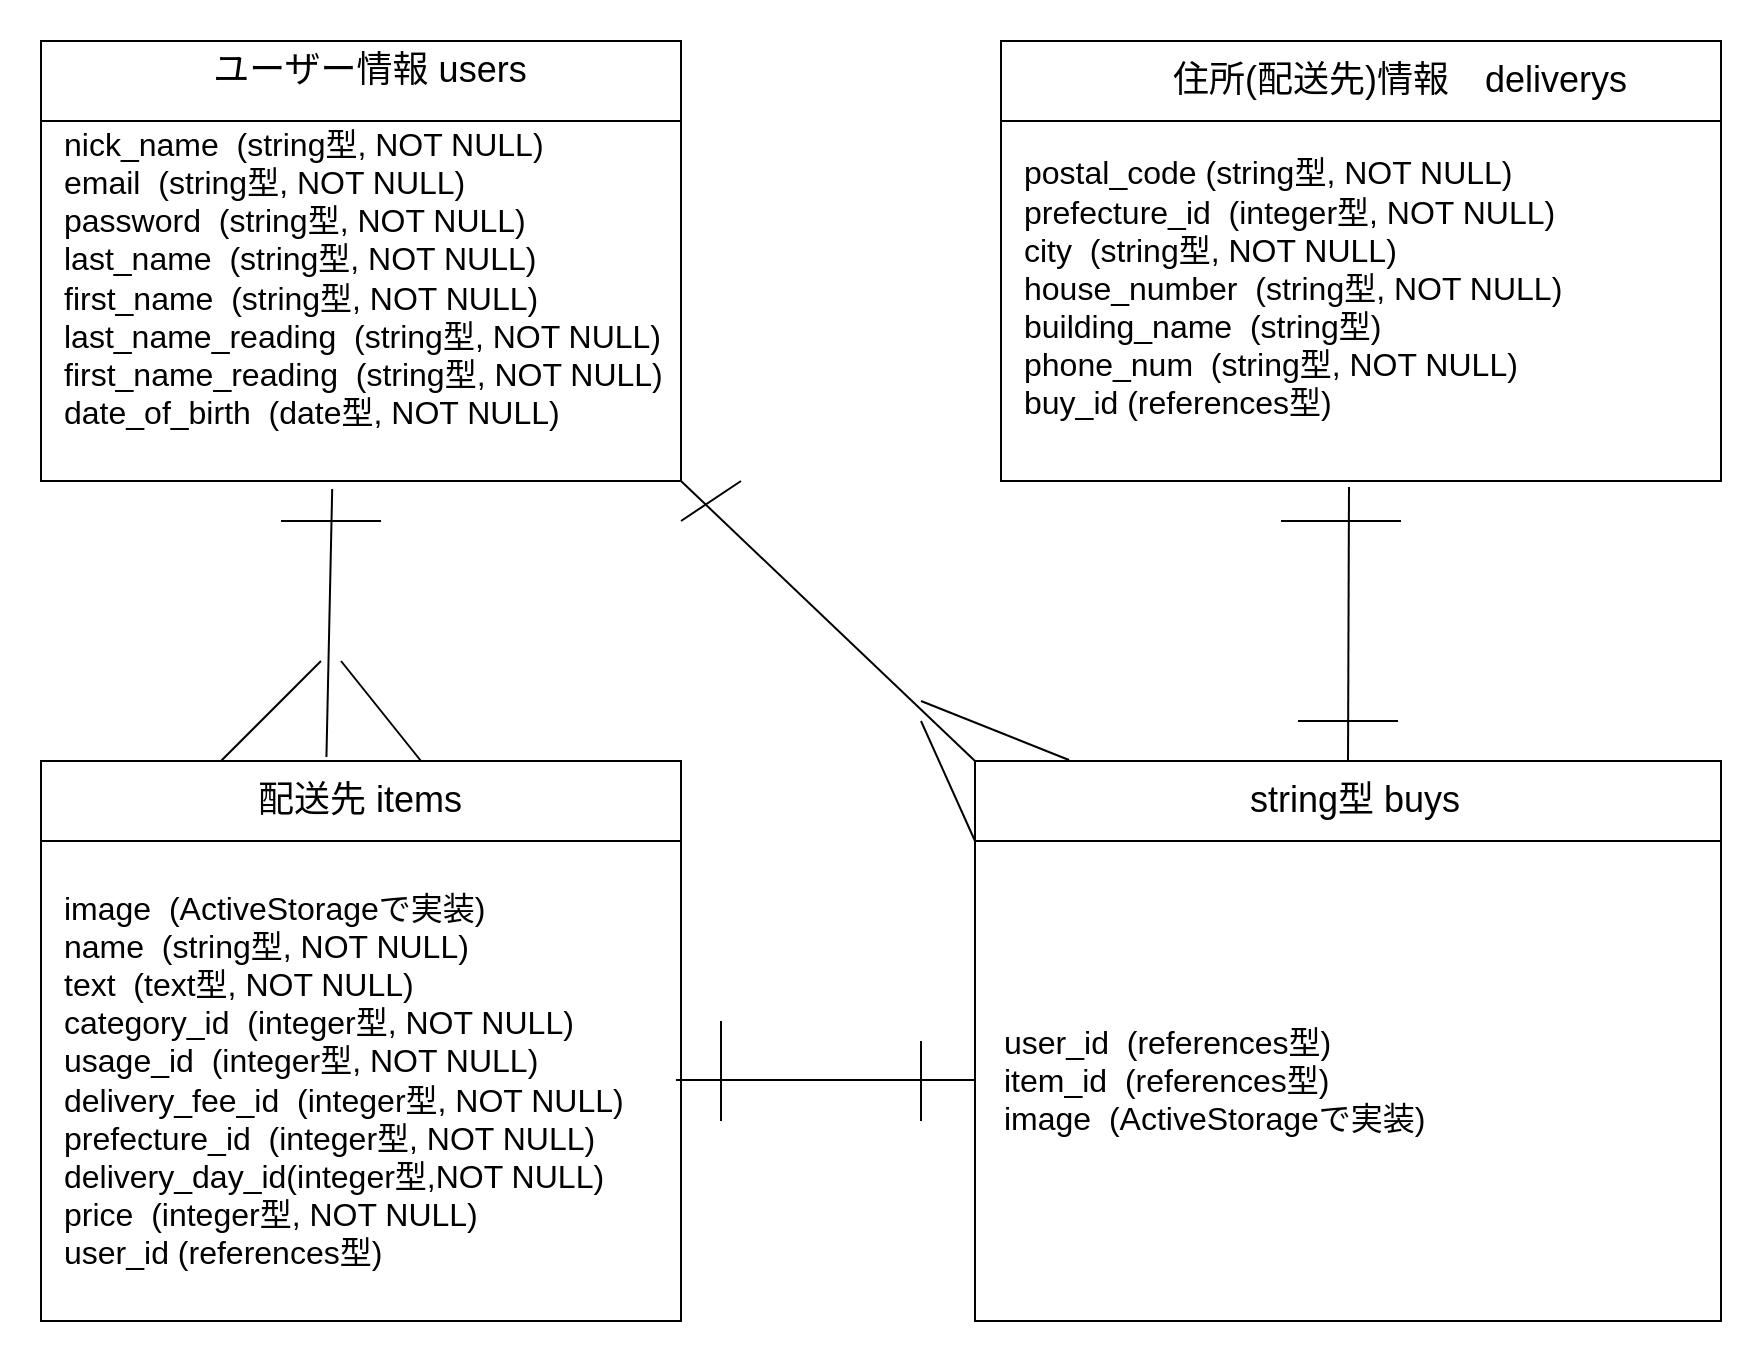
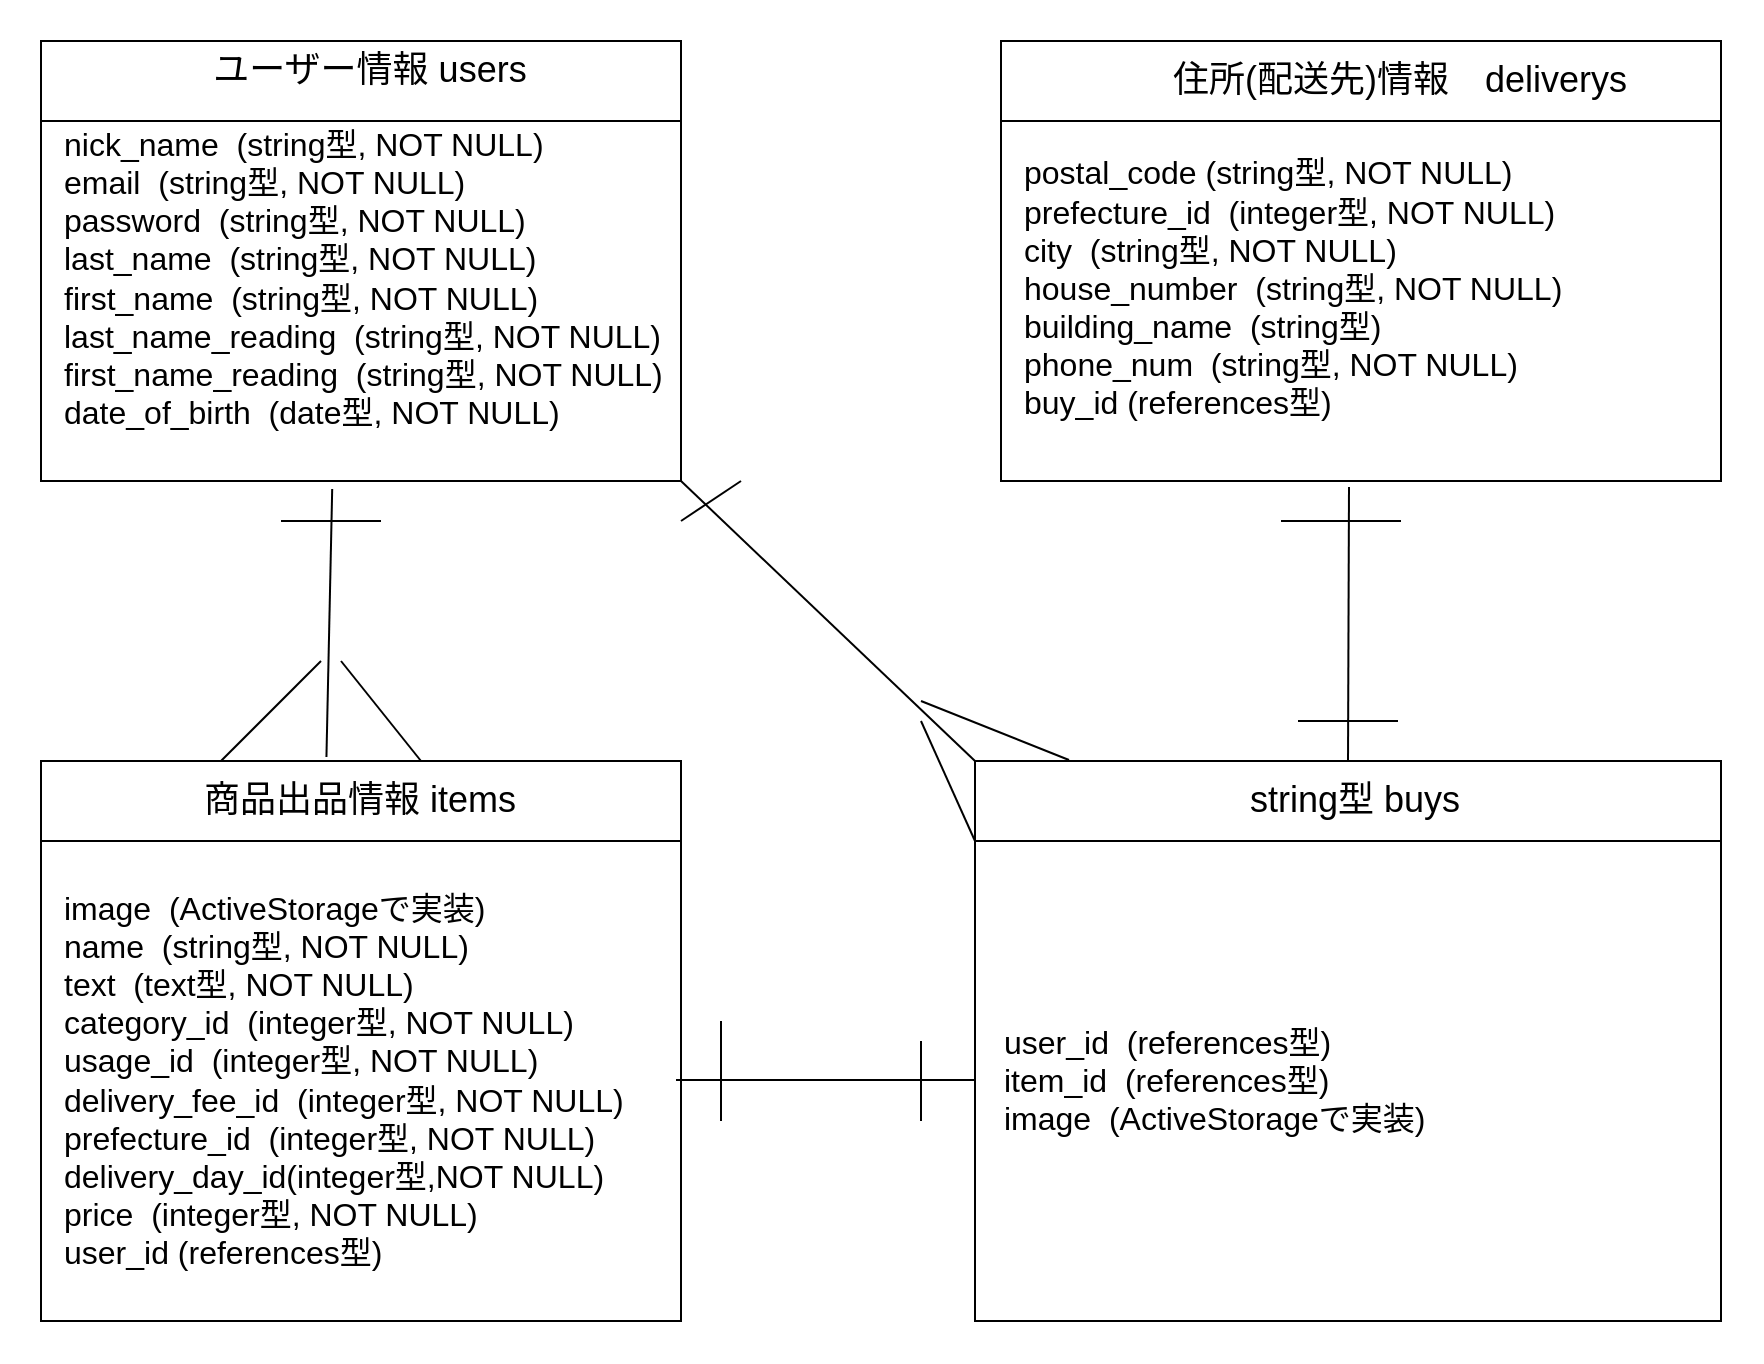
node "配送先 items": label "配送先 items" -> "商品出品情報 items"
